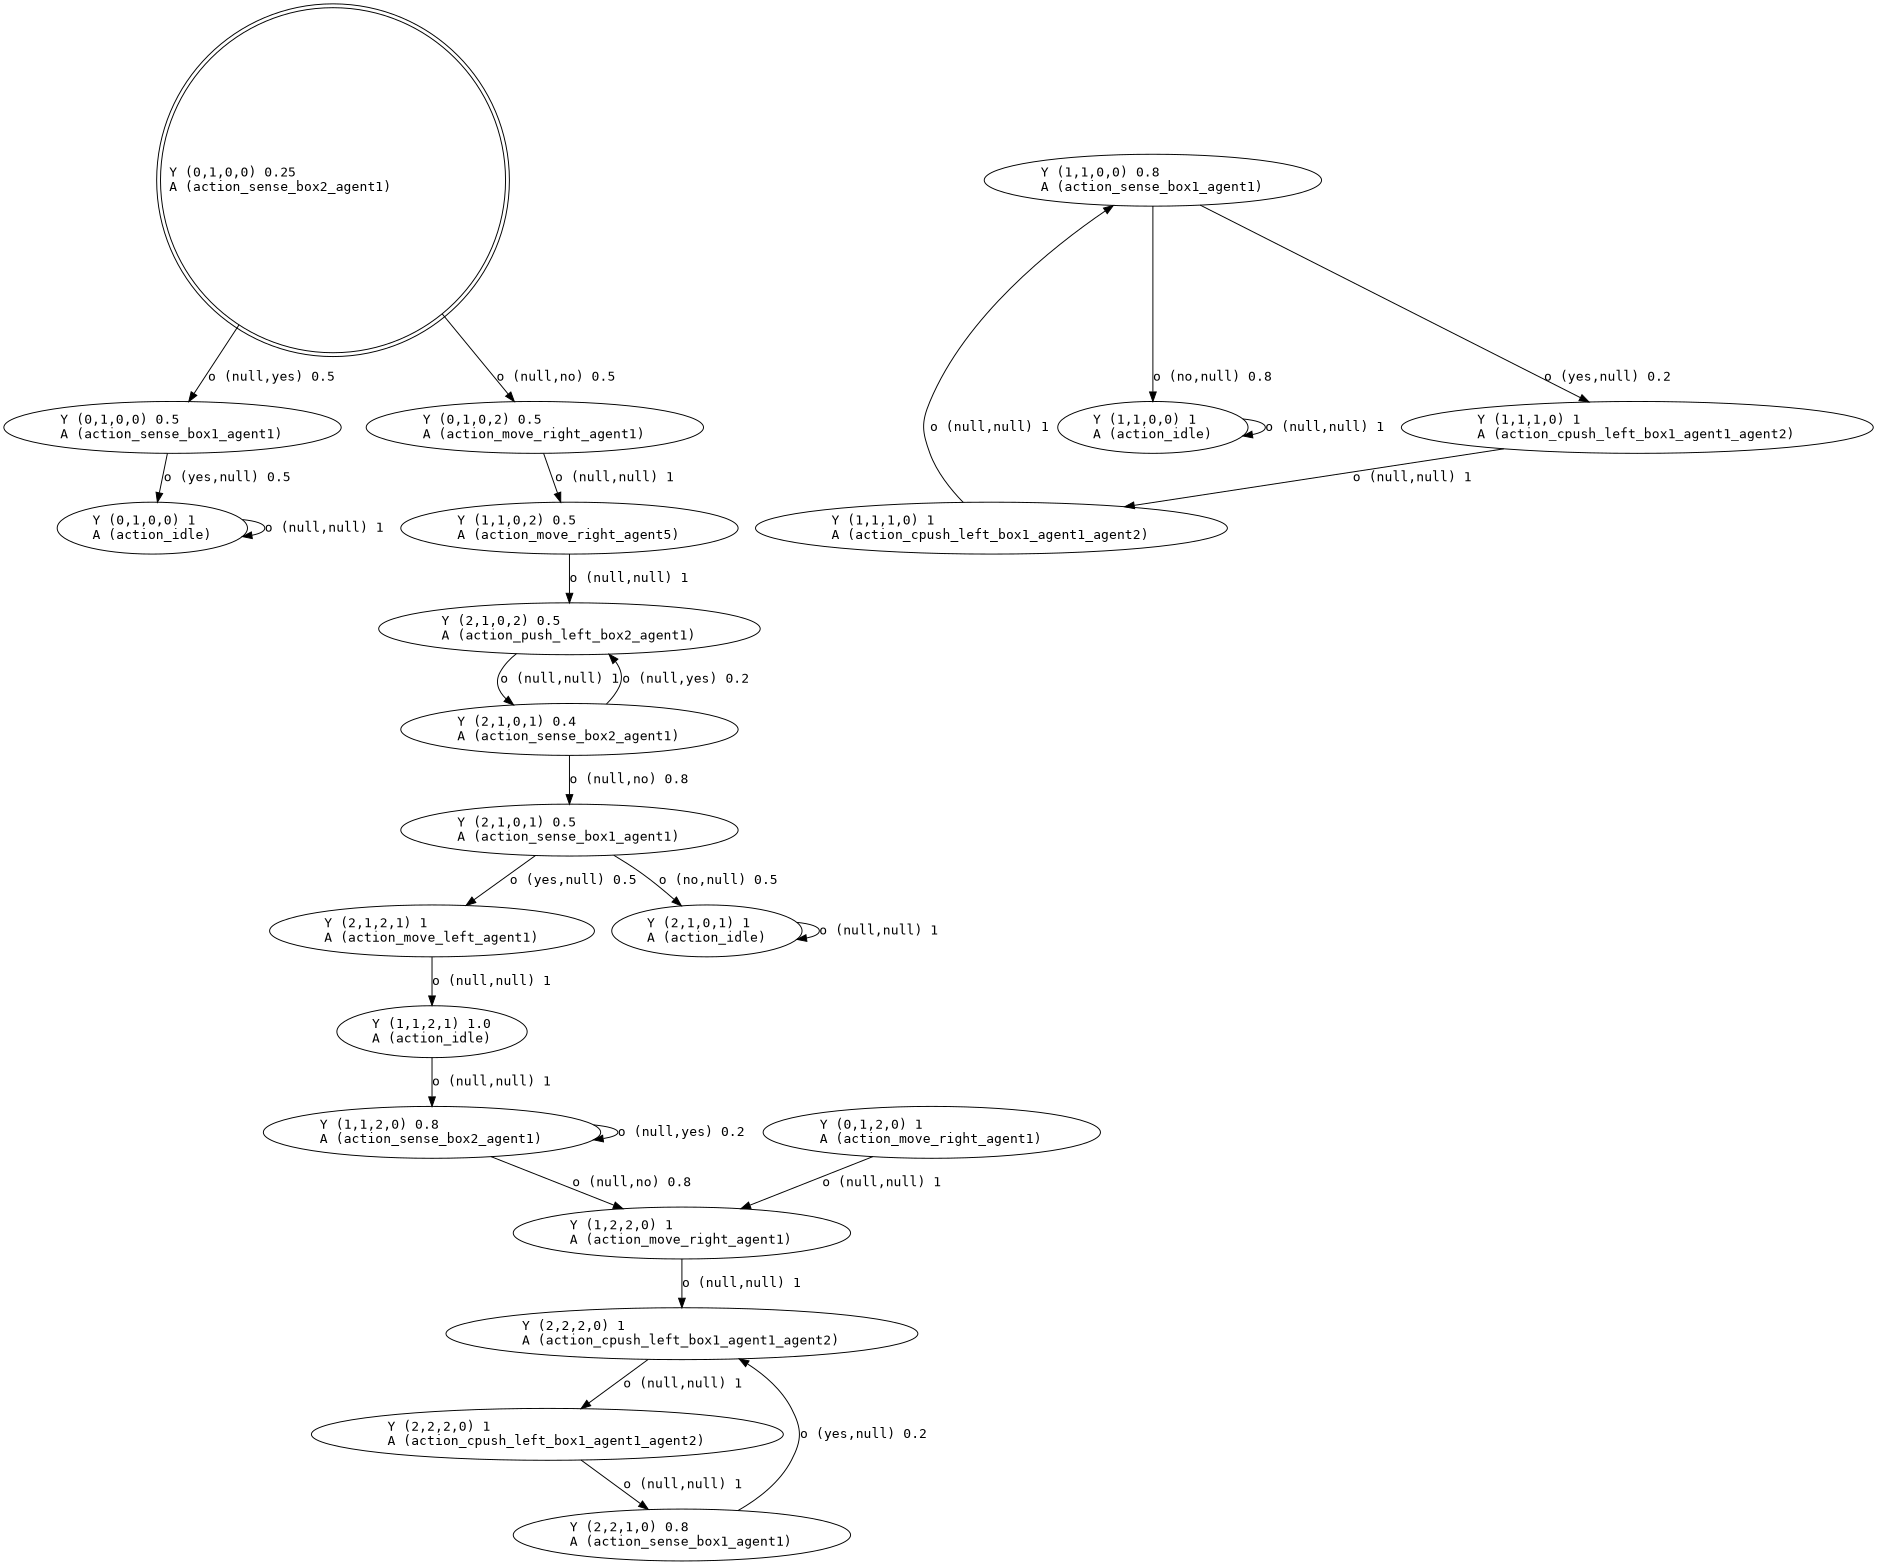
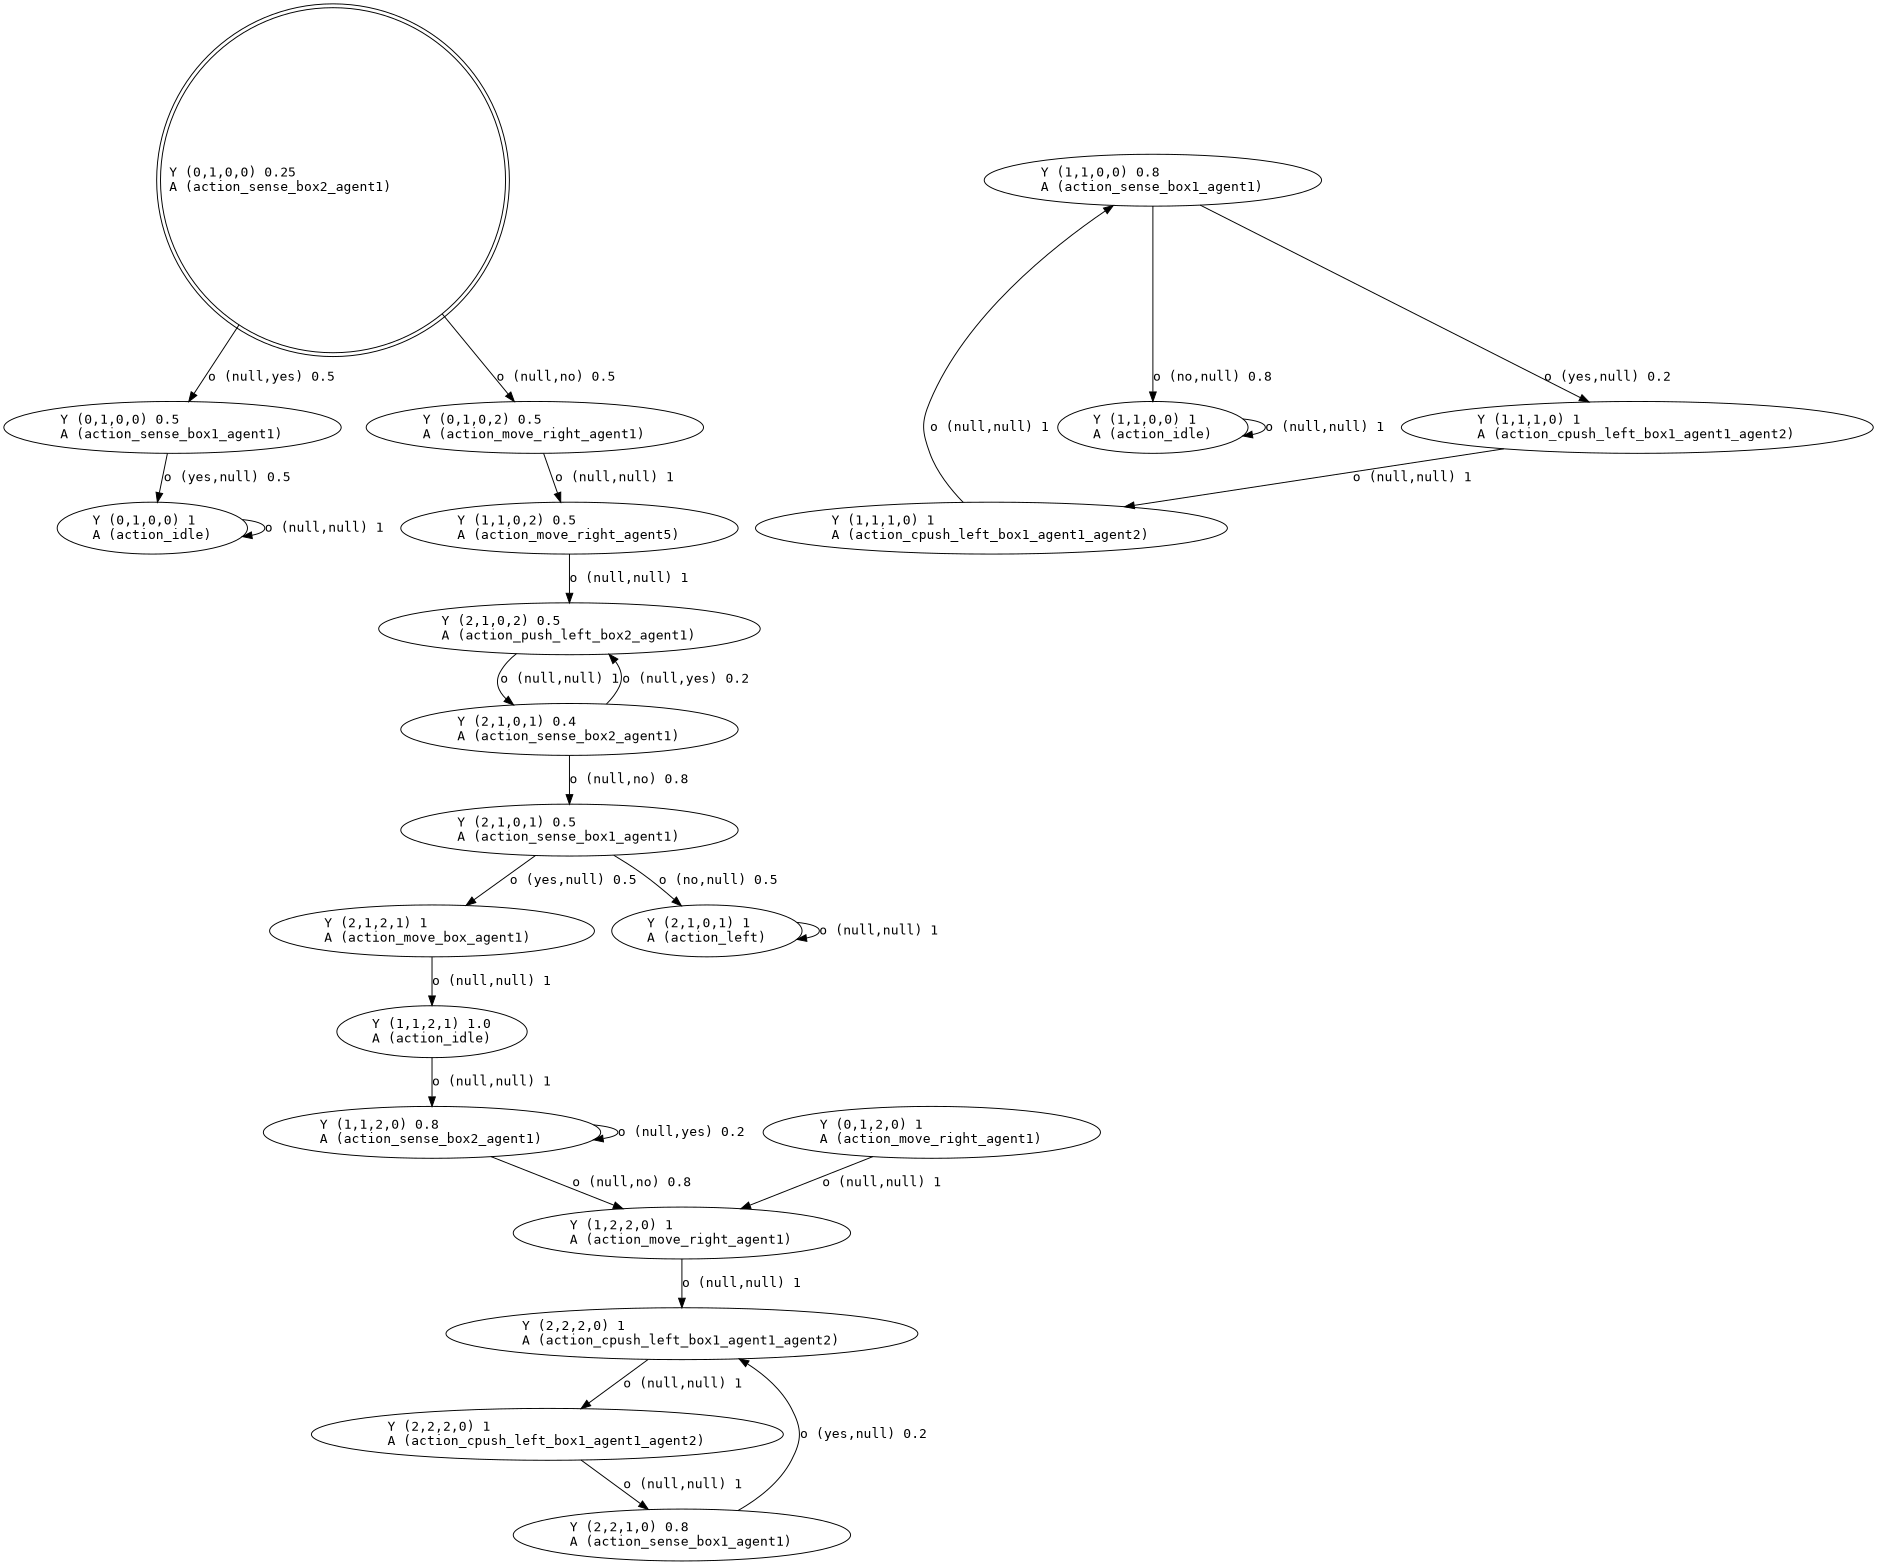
node "Y (2,1,2,1) 1 A (action_move_left_agent1)": label "Y (2,1,2,1) 1 A (action_move_left_agent1)" -> "Y (2,1,2,1) 1 A (action_move_box_agent1)"
node "Y (2,1,0,1) 1 A (action_idle)": label "Y (2,1,0,1) 1 A (action_idle)" -> "Y (2,1,0,1) 1 A (action_left)"
